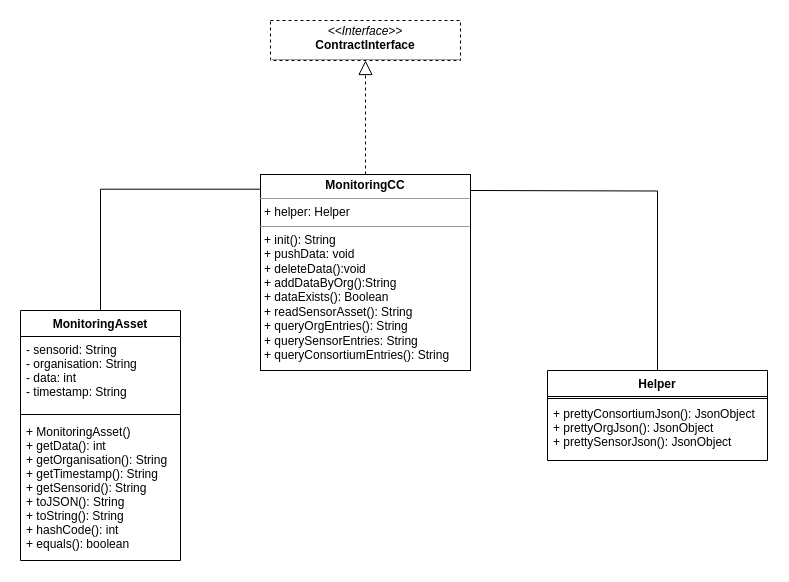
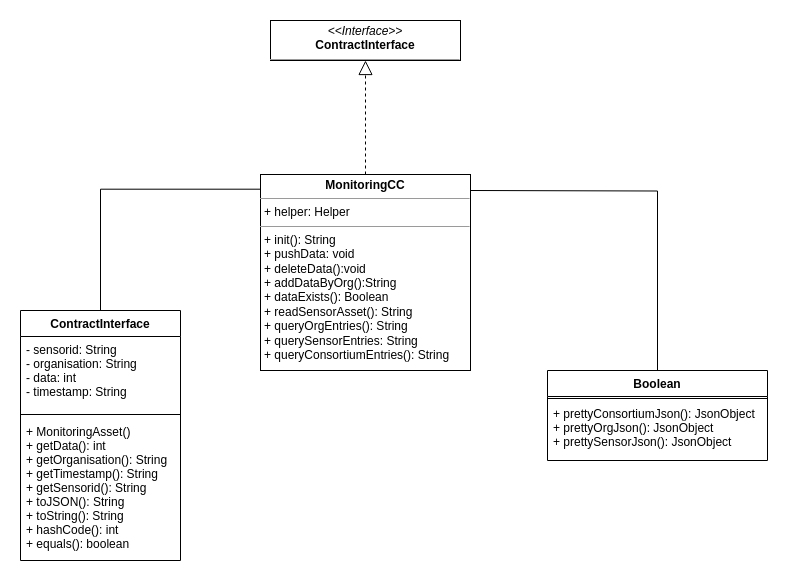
node "<<Interface>> ContractInterface": style dashed -> solid
node "MonitoringAsset": label "MonitoringAsset" -> "ContractInterface"
node "Helper": label "Helper" -> "Boolean"
